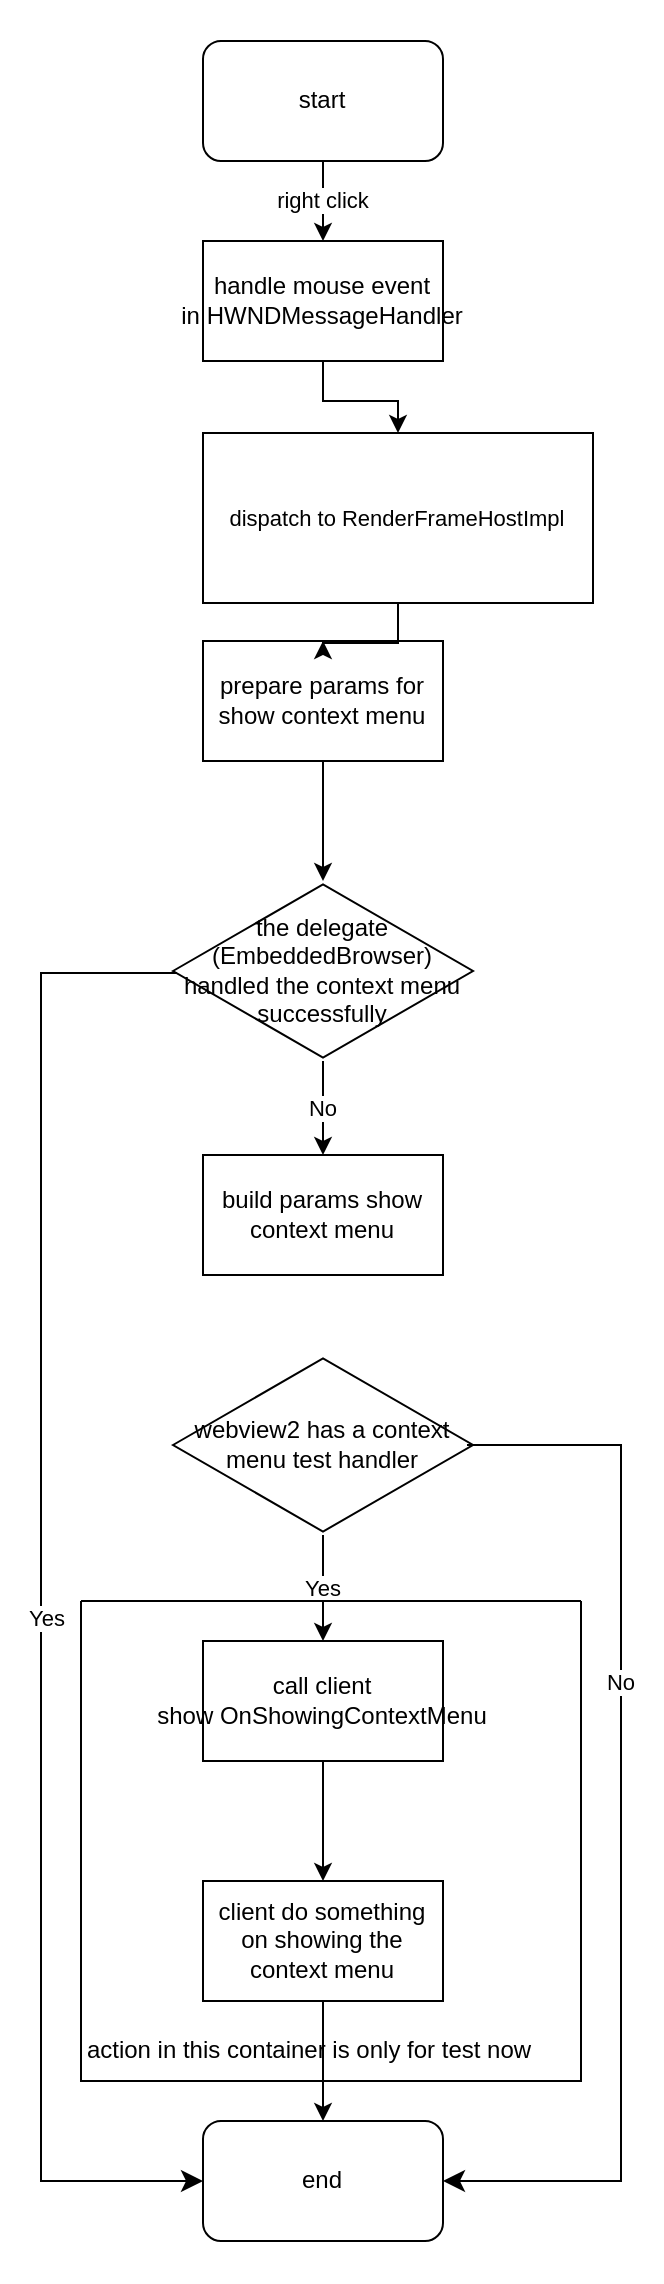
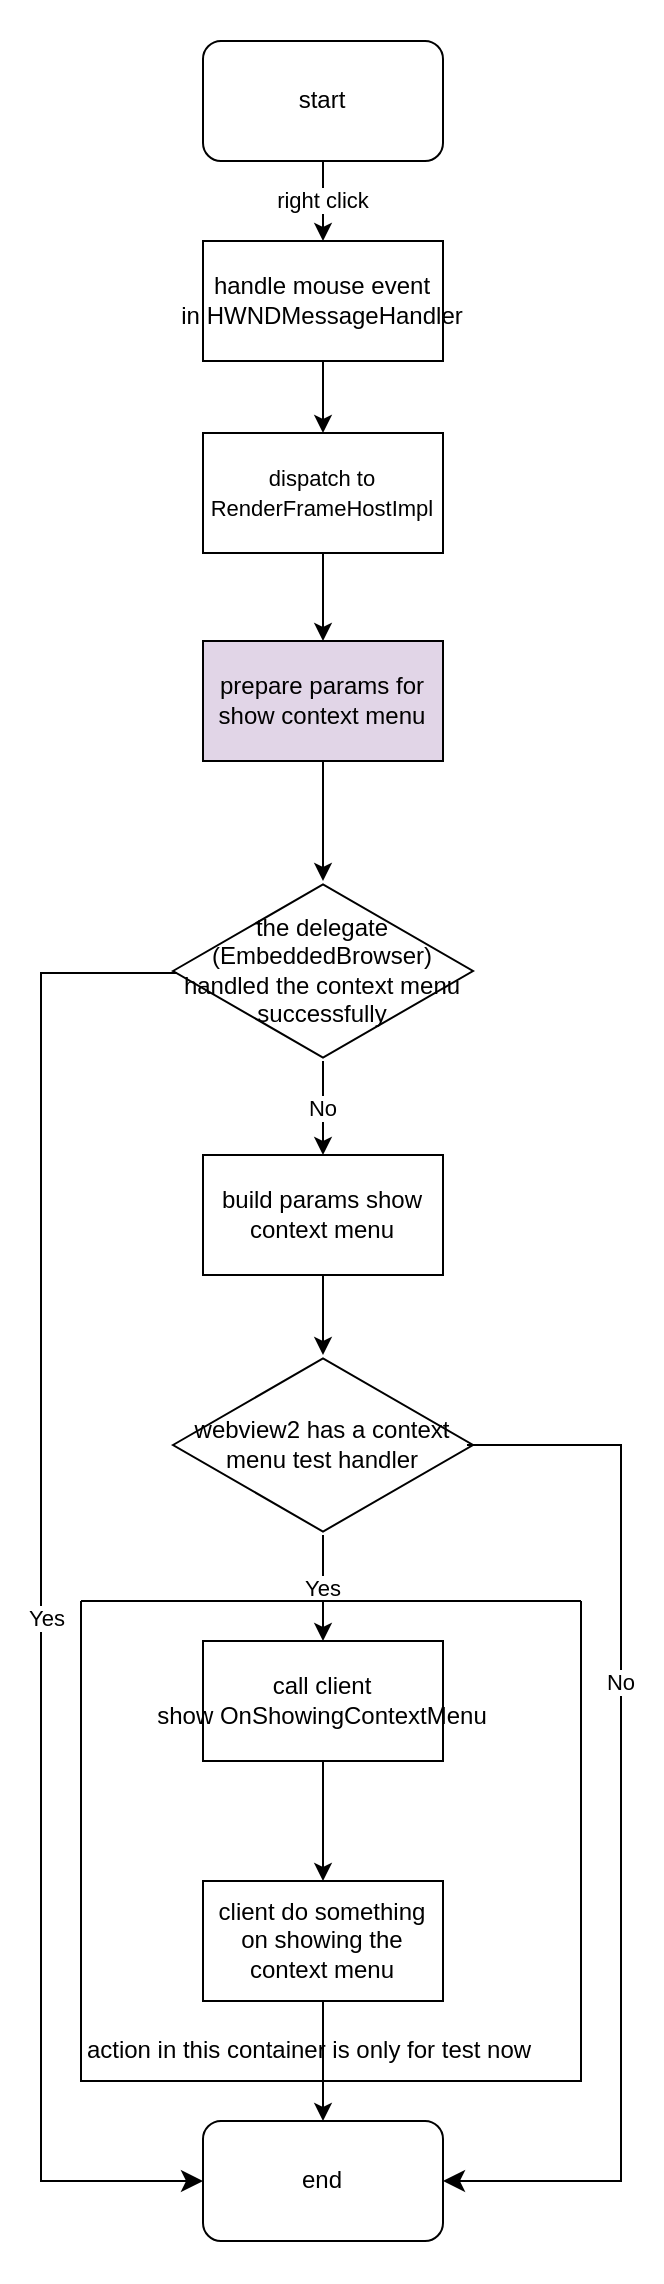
node "dispatch to RenderFrameHostImpl": size 390x170 -> 240x120
node "prepare params for show context menu": fillcolor #ffffff -> #e1d5e7
edge "build params show context menu" -> "webview2 has a context menu test handler": added
